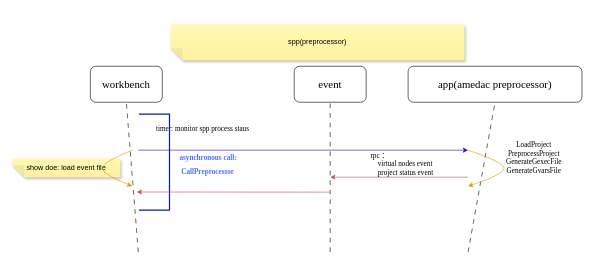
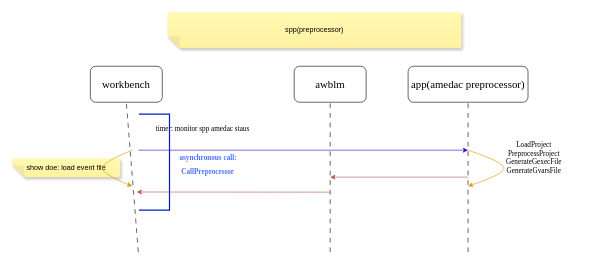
node "spp(preprocessor)": moved (318, 42) -> (315, 30)
node "event": label "event" -> "awblm"
node "app(amedac preprocessor)": size 174x36 -> 120x36
node "timer: monitor spp process staus": label "timer: monitor spp process staus" -> "timer: monitor spp amedac staus"
node "rpc： virtual nodes event project status event": removed
